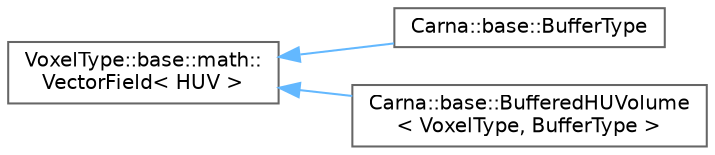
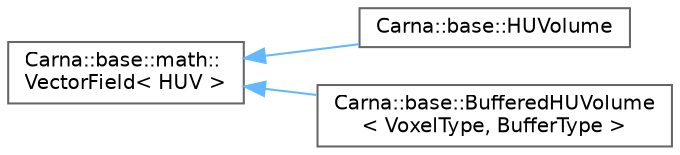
node "Carna::base::BufferType": label "Carna::base::BufferType" -> "Carna::base::HUVolume"
node "VoxelType::base::math:: VectorField< HUV >": label "VoxelType::base::math:: VectorField< HUV >" -> "Carna::base::math:: VectorField< HUV >"
